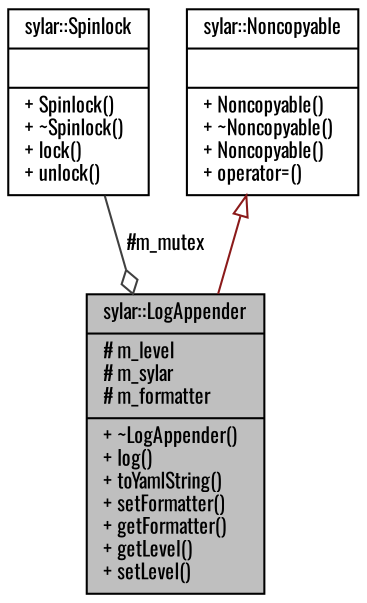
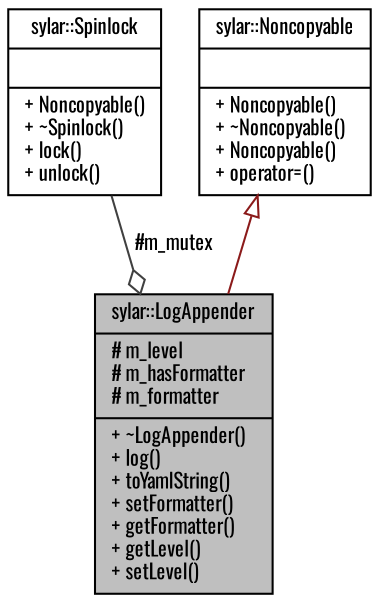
node "sylar::Spinlock": text "+ Spinlock()" -> "+ Noncopyable()"
node "sylar::LogAppender": text "# m_sylar" -> "# m_hasFormatter"
